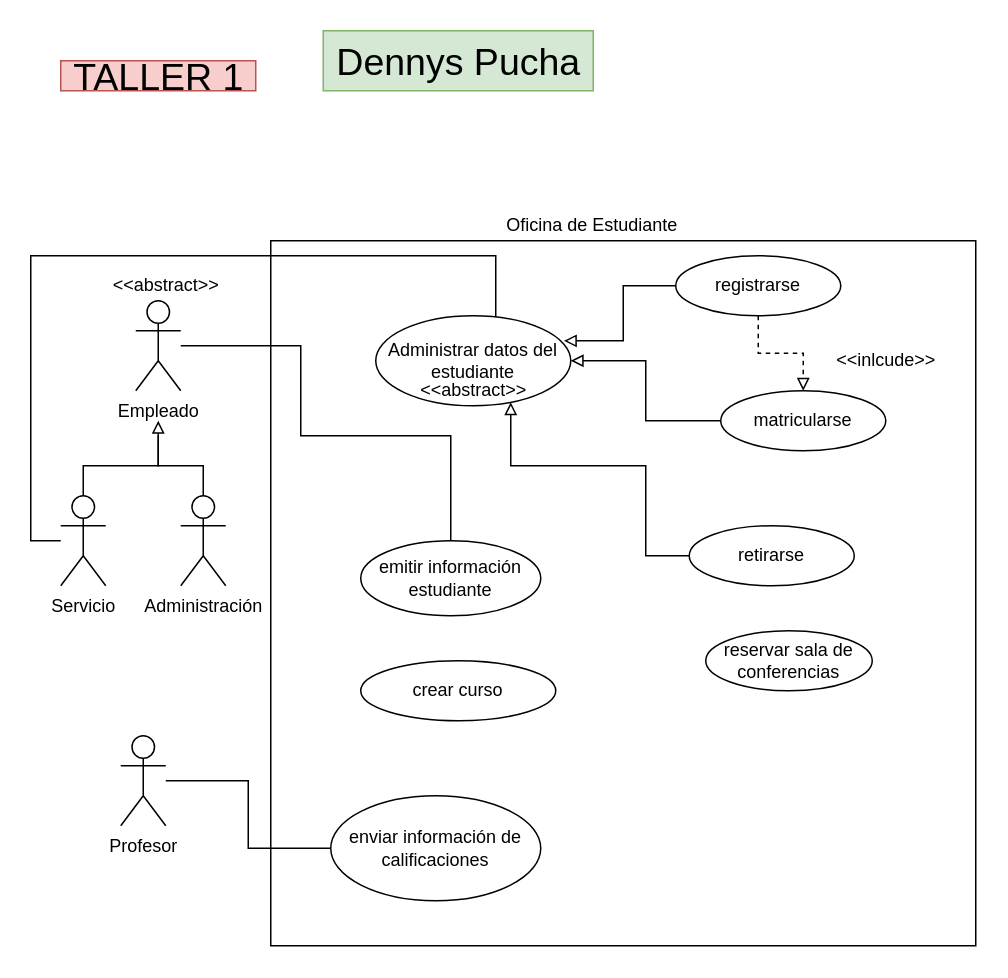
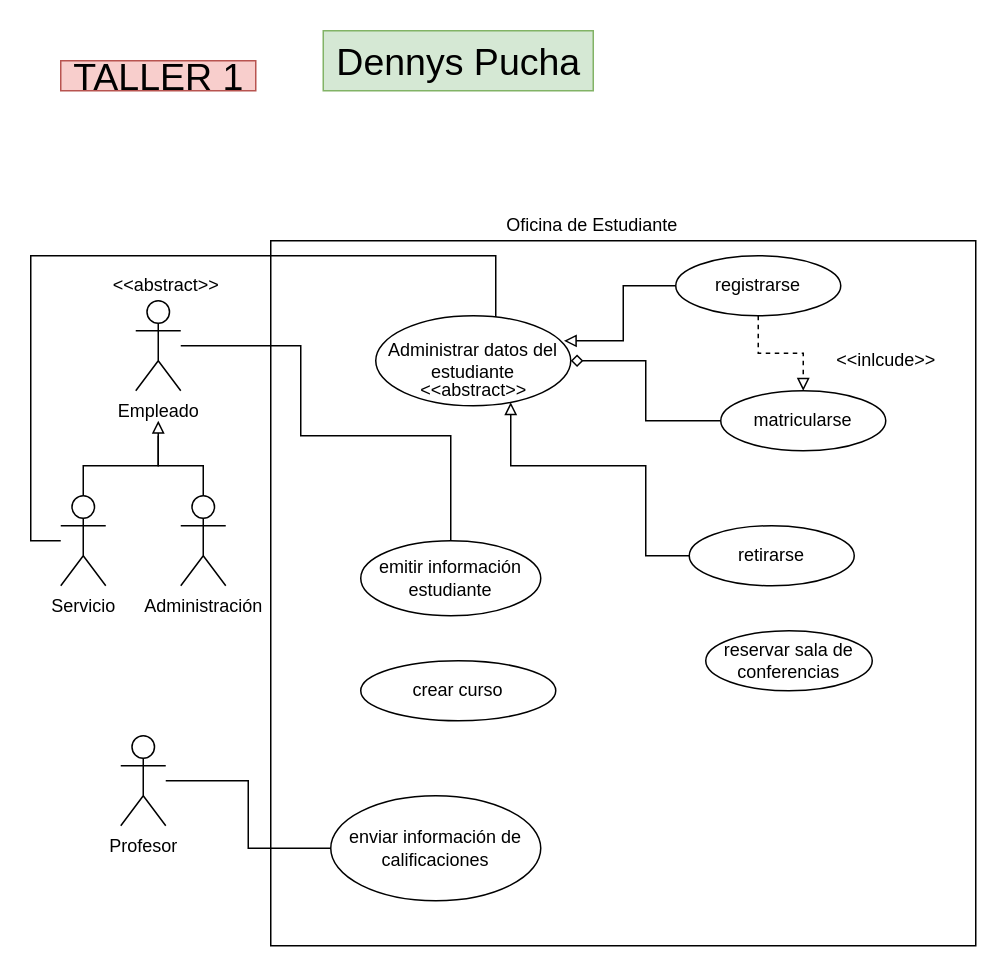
edge "matricularse" -> "Administrar datos del estudiante": arrowhead block -> diamond
